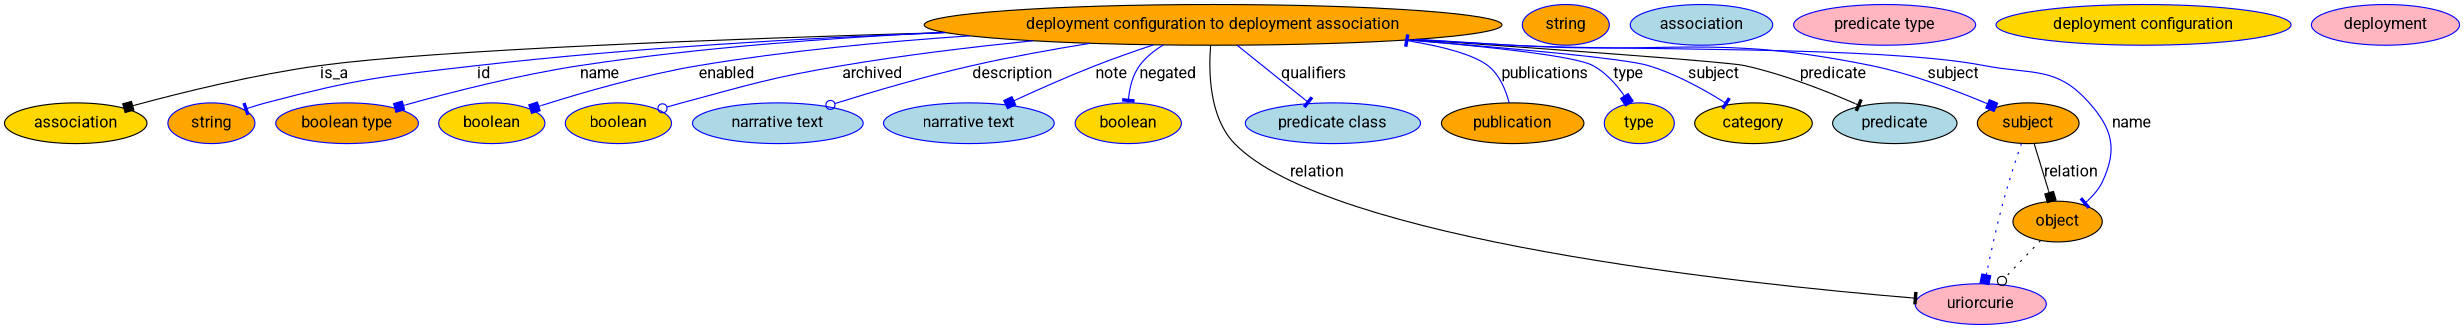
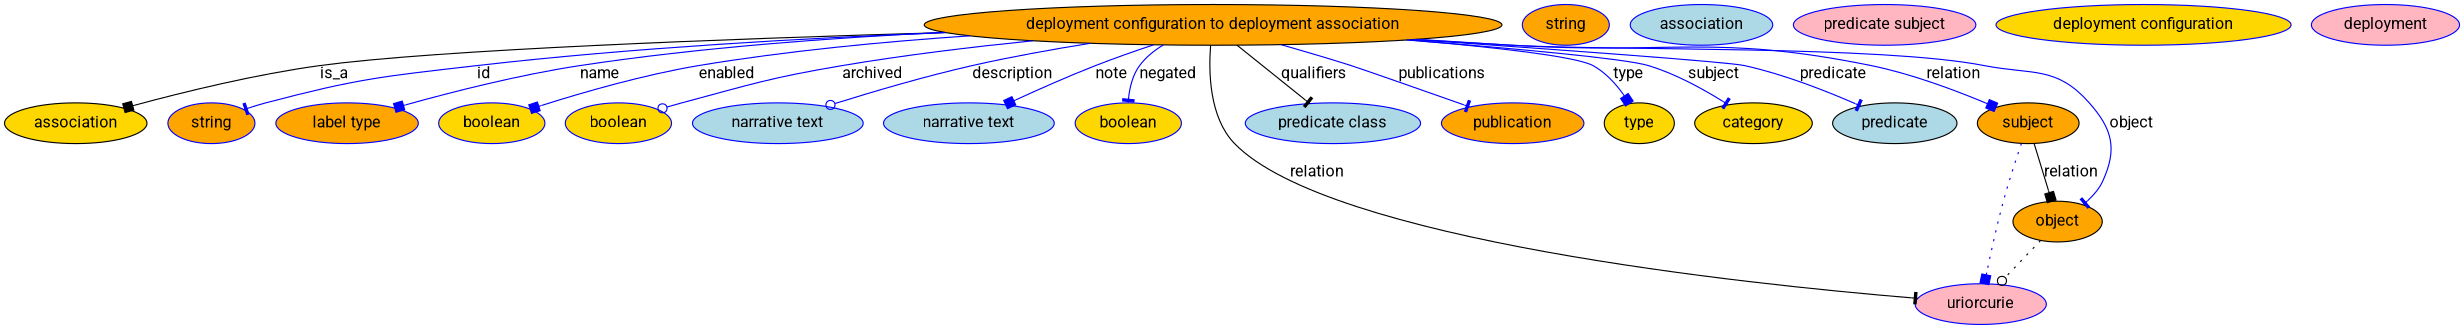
node "predicate type": label "predicate type" -> "predicate subject"
edge "deployment configuration to deployment association" -> "predicate": color black -> blue
edge "publication" -> "deployment configuration to deployment association": reversed
edge "deployment configuration to deployment association" -> "predicate class": color blue -> black
edge "deployment configuration to deployment association" -> "subject": label "subject" -> "relation"
node "boolean type": label "boolean type" -> "label type"
node "publication": color black -> blue
node "type": color blue -> black
edge "deployment configuration to deployment association" -> "object": label "name" -> "object"
